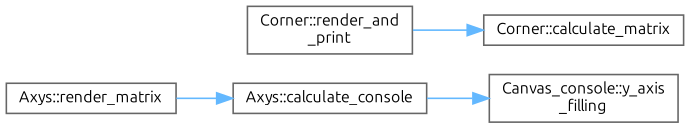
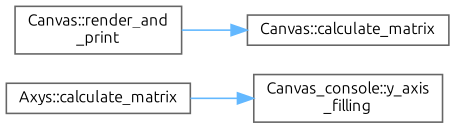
node "Corner::render_and _print": label "Corner::render_and _print" -> "Canvas::render_and _print"
node "Corner::calculate_matrix": label "Corner::calculate_matrix" -> "Canvas::calculate_matrix"
node "Axys::render_matrix": removed
node "Axys::calculate_console": label "Axys::calculate_console" -> "Axys::calculate_matrix"
